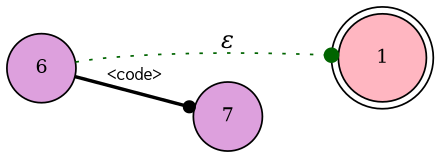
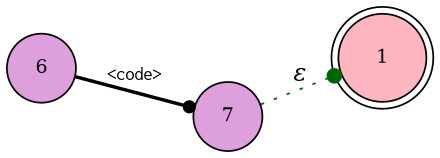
edge "6" -> "1": now "7" -> "1"
